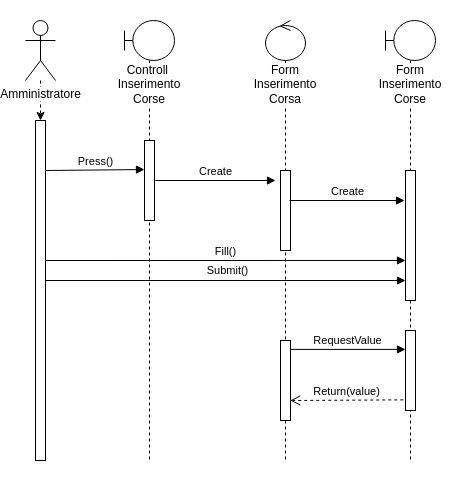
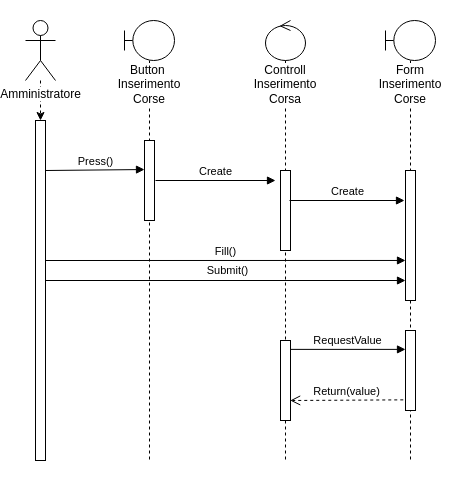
node "Controll Inserimento Corse": label "Controll Inserimento Corse" -> "Button Inserimento Corse"
node "Form Inserimento Corsa": label "Form Inserimento Corsa" -> "Controll Inserimento Corsa"
